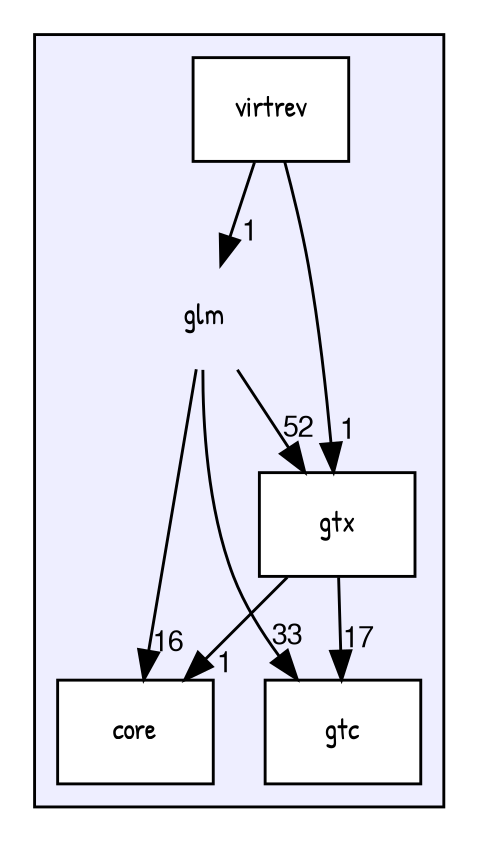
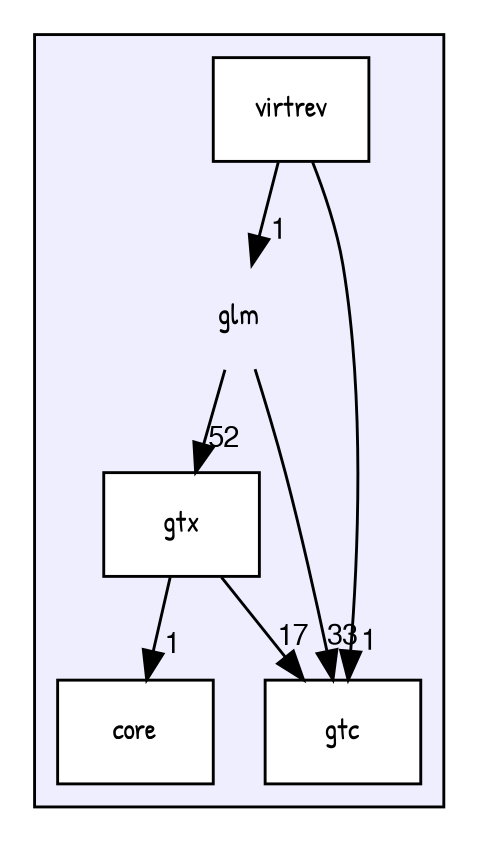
edge "virtrev" -> "gtx": now "virtrev" -> "gtc"
edge "glm" -> "core": removed
